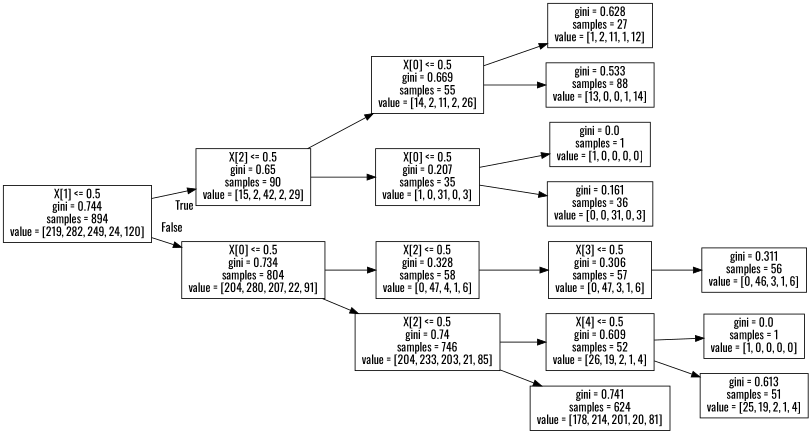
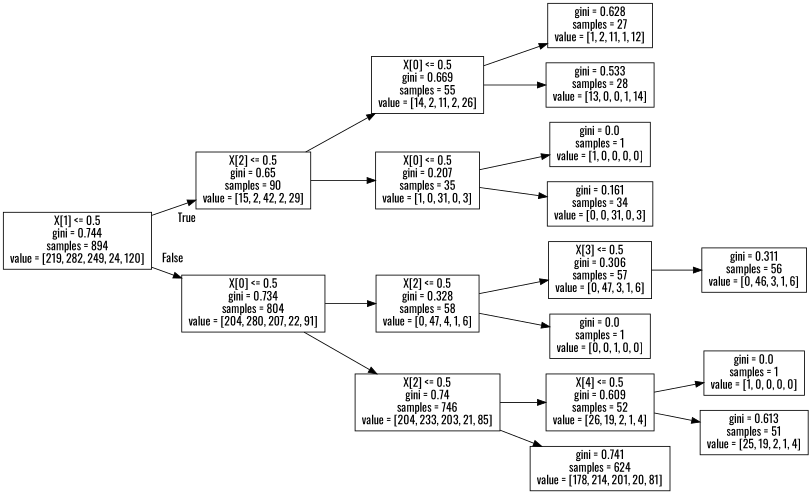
node "gini = 0.533 samples = 88 value = [13, 0, 0, 1, 14]": label "gini = 0.533 samples = 88 value = [13, 0, 0, 1, 14]" -> "gini = 0.533 samples = 28 value = [13, 0, 0, 1, 14]"
node "gini = 0.161 samples = 36 value = [0, 0, 31, 0, 3]": label "gini = 0.161 samples = 36 value = [0, 0, 31, 0, 3]" -> "gini = 0.161 samples = 34 value = [0, 0, 31, 0, 3]"
node "gini = 0.0 samples = 1 value = [0, 0, 1, 0, 0]": added
